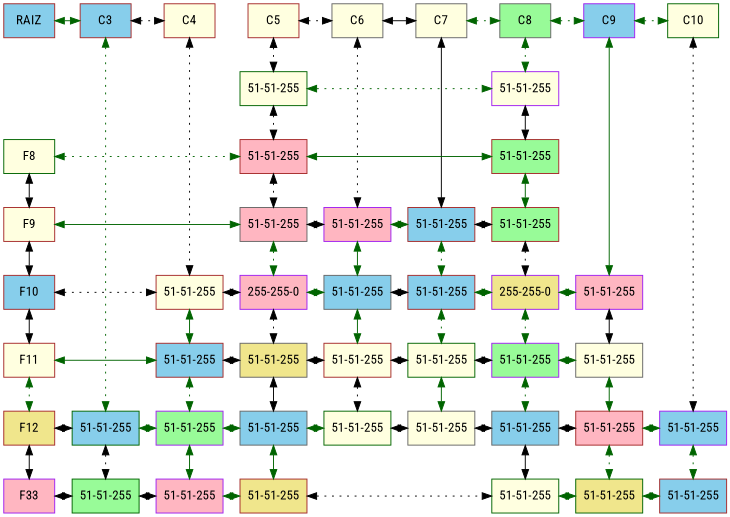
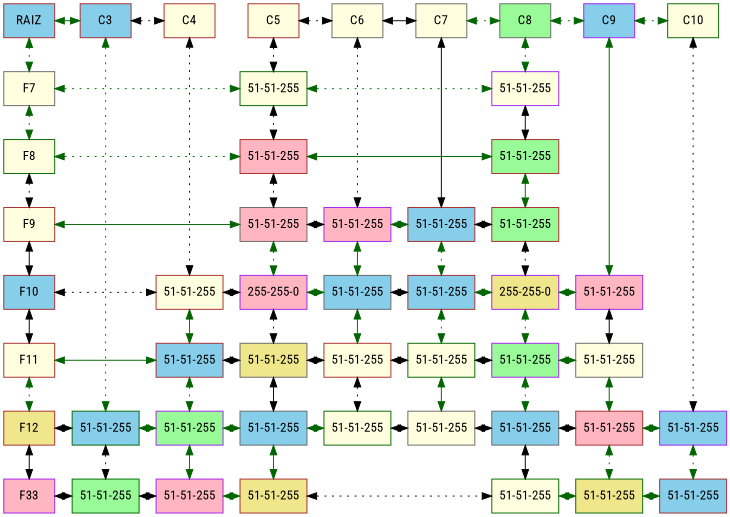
node "F7": added
edge "F8" -- "F9": style solid -> dotted
